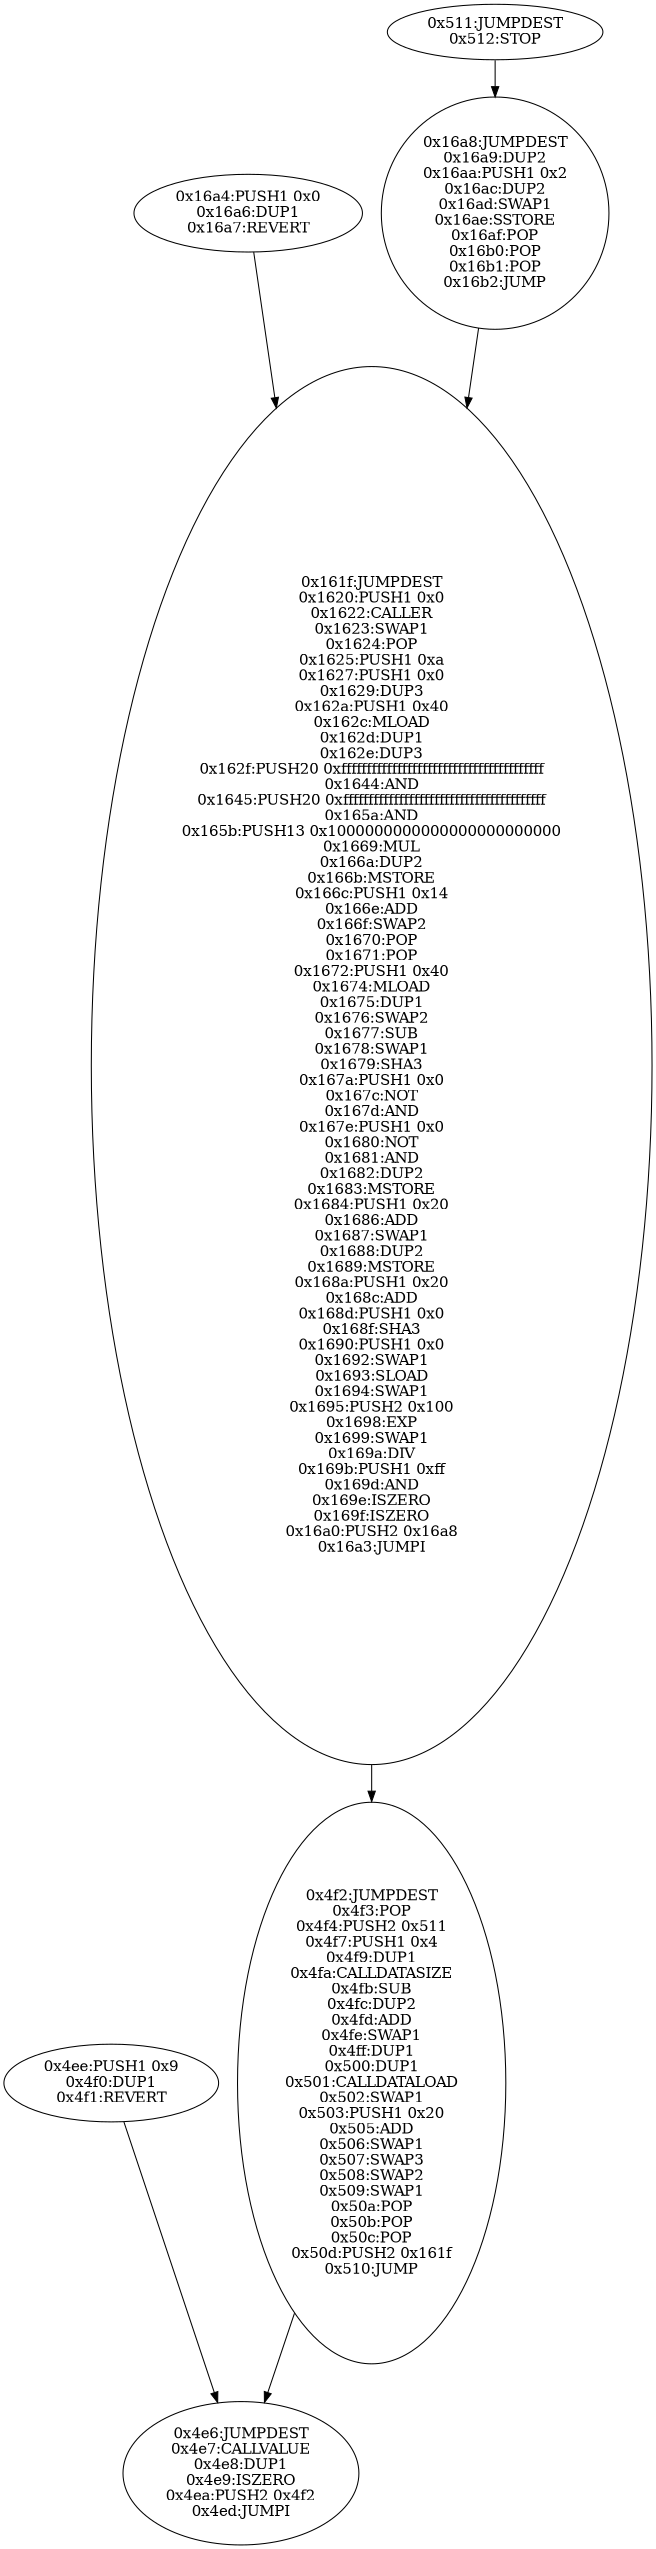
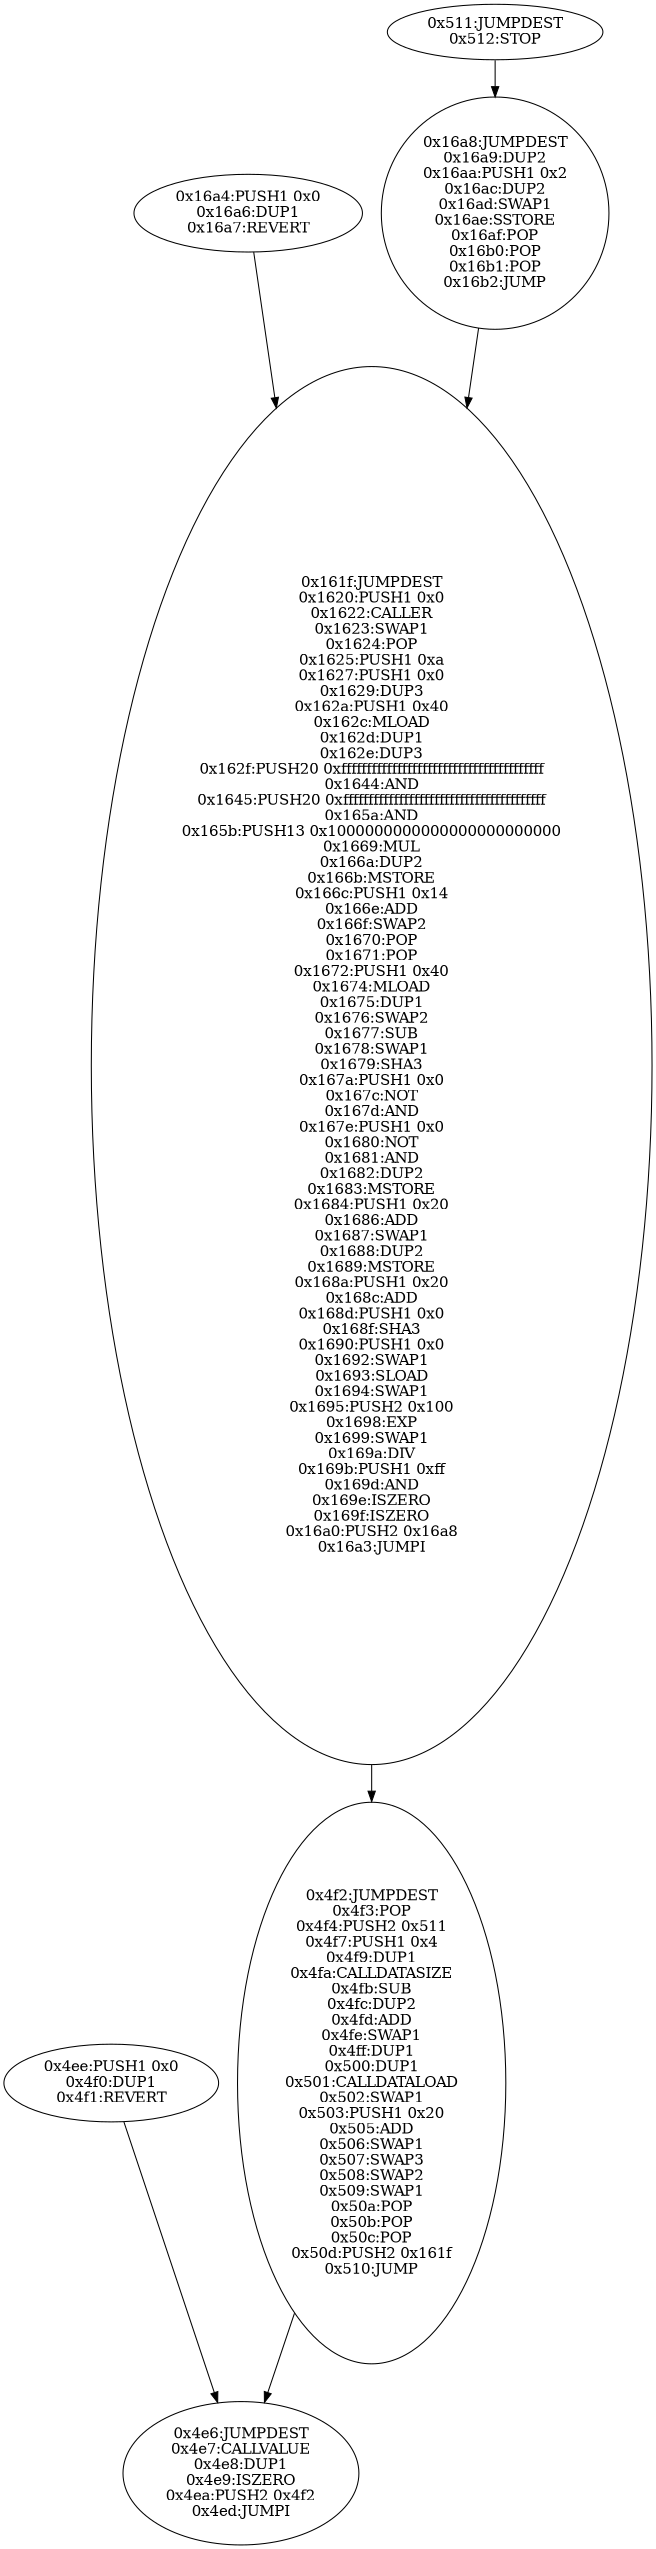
node "0x4ee:PUSH1 0x9 0x4f0:DUP1 0x4f1:REVERT": label "0x4ee:PUSH1 0x9 0x4f0:DUP1 0x4f1:REVERT" -> "0x4ee:PUSH1 0x0 0x4f0:DUP1 0x4f1:REVERT"
